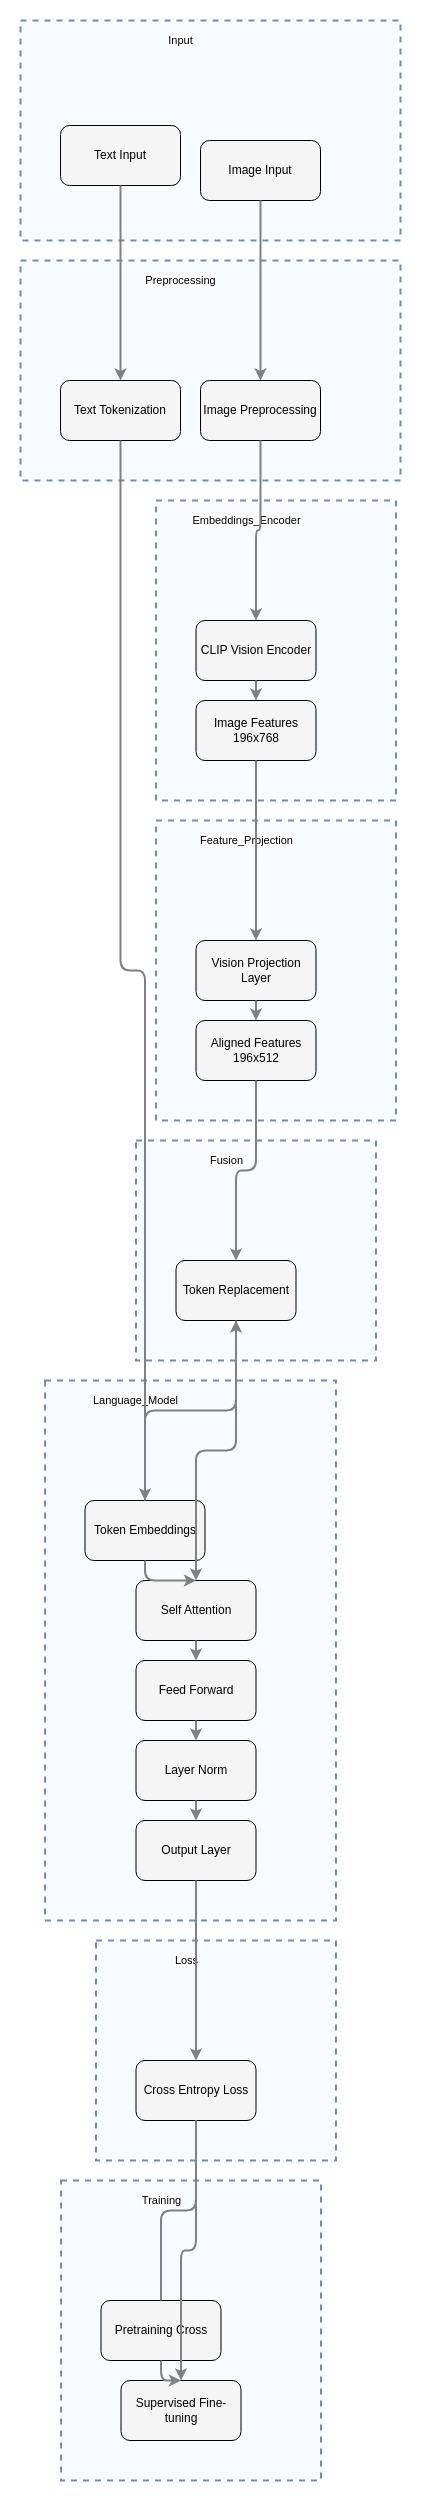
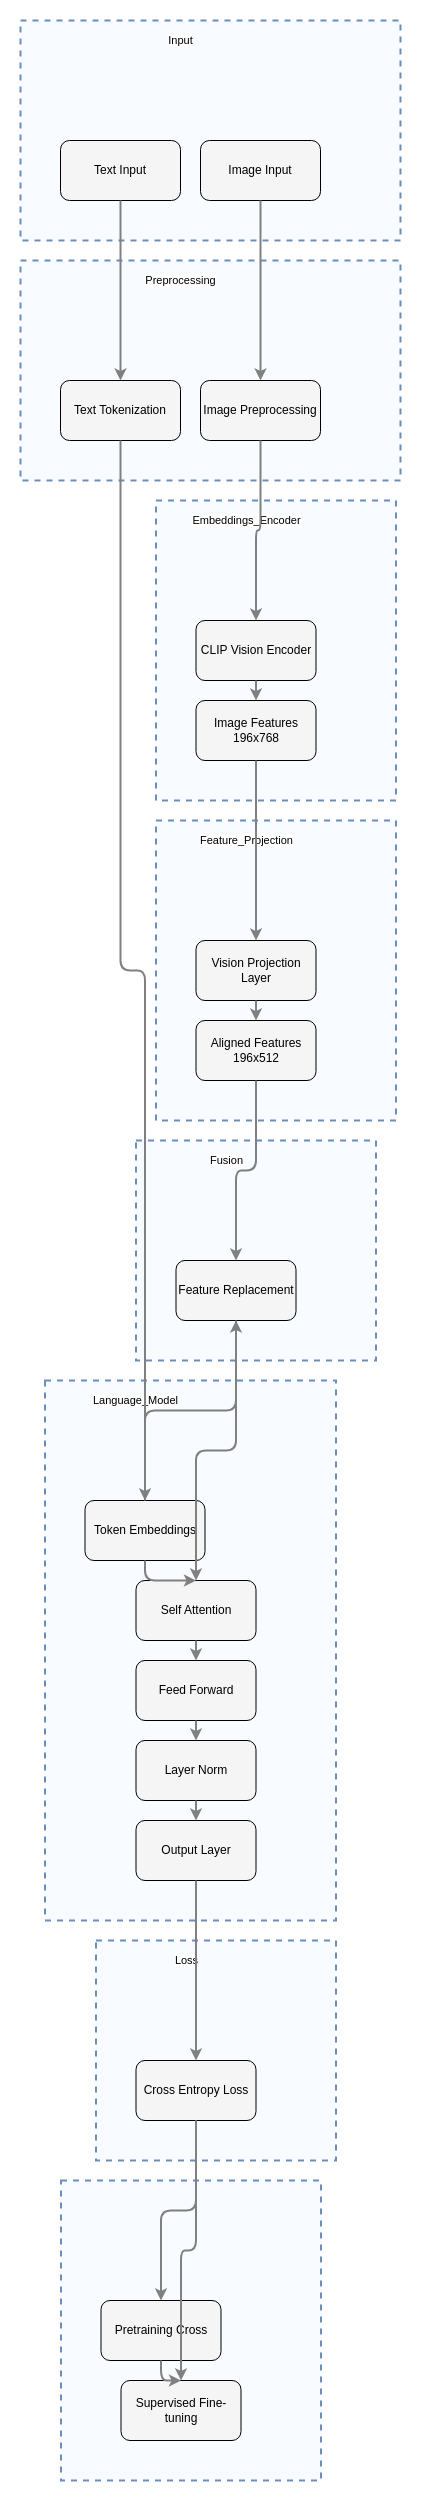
node "Text Input": moved (121, 156) -> (121, 171)
node "Token Replacement": label "Token Replacement" -> "Feature Replacement"
node "Training": removed
edge "Cross Entropy Loss" -- "Pretraining Cross": arrowhead none -> classic
